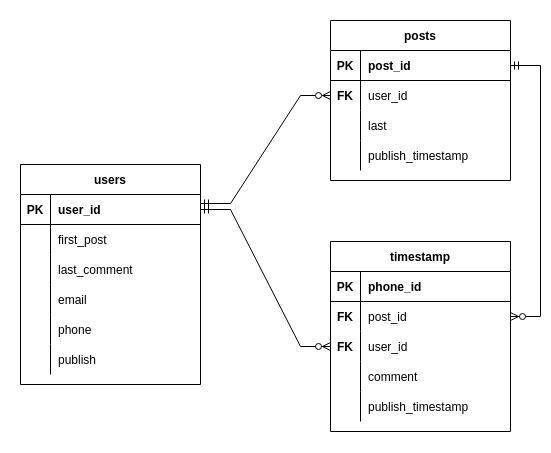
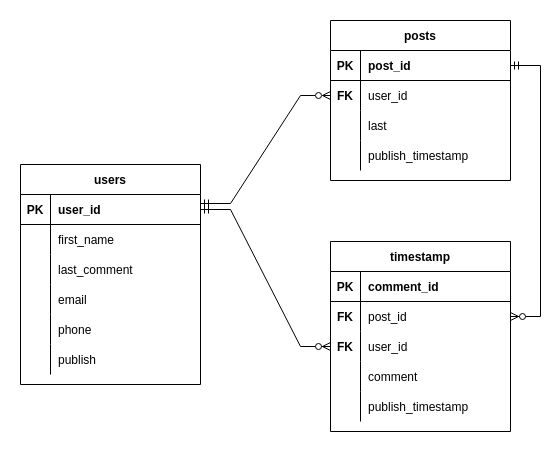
node "first_post": label "first_post" -> "first_name"
node "phone_id": label "phone_id" -> "comment_id"
